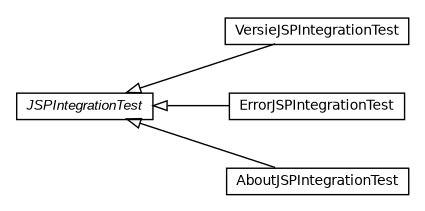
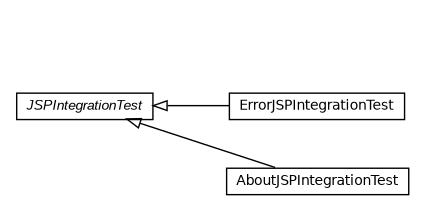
node "VersieJSPIntegrationTest": removed
